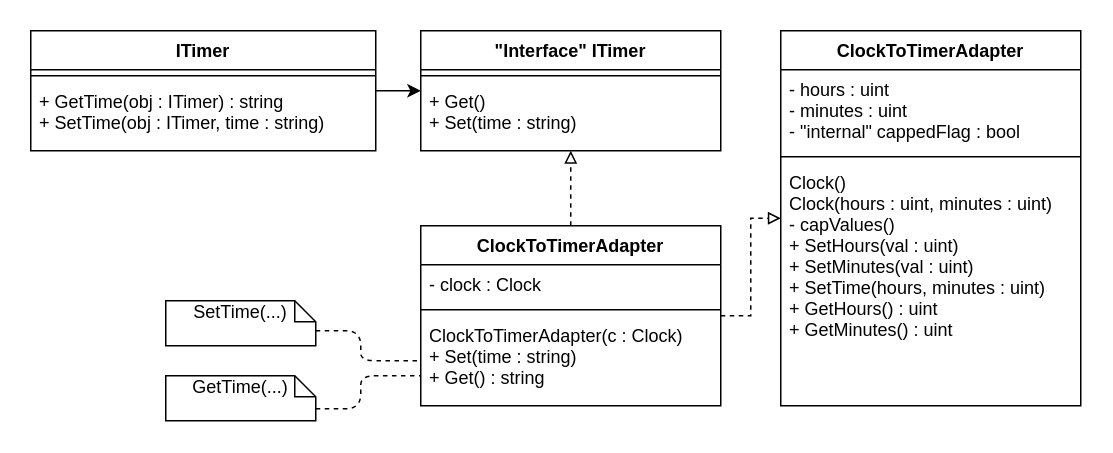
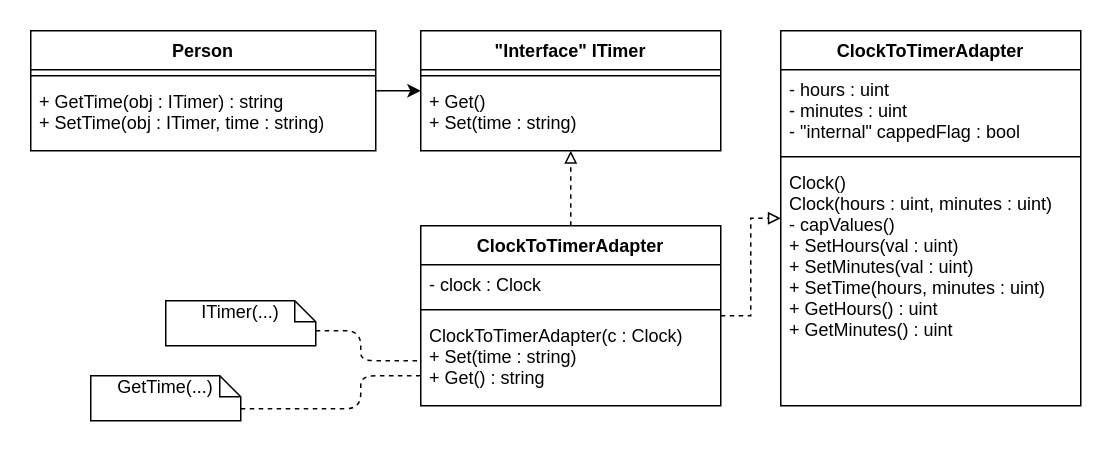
node "ITimer": label "ITimer" -> "Person"
node "SetTime(...)": label "SetTime(...)" -> "ITimer(...)"
node "GetTime(...)": moved (241, 398) -> (166, 398)
